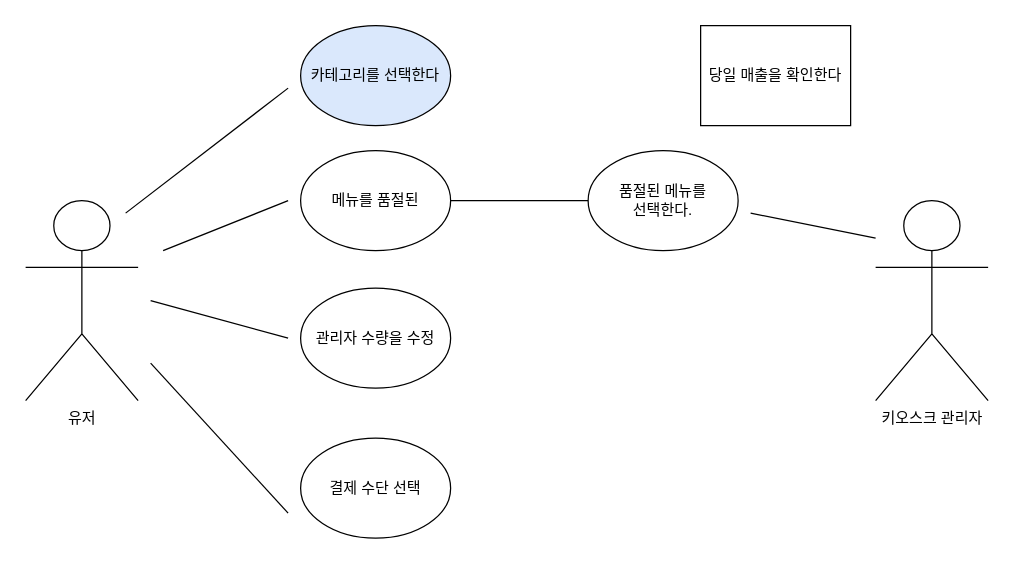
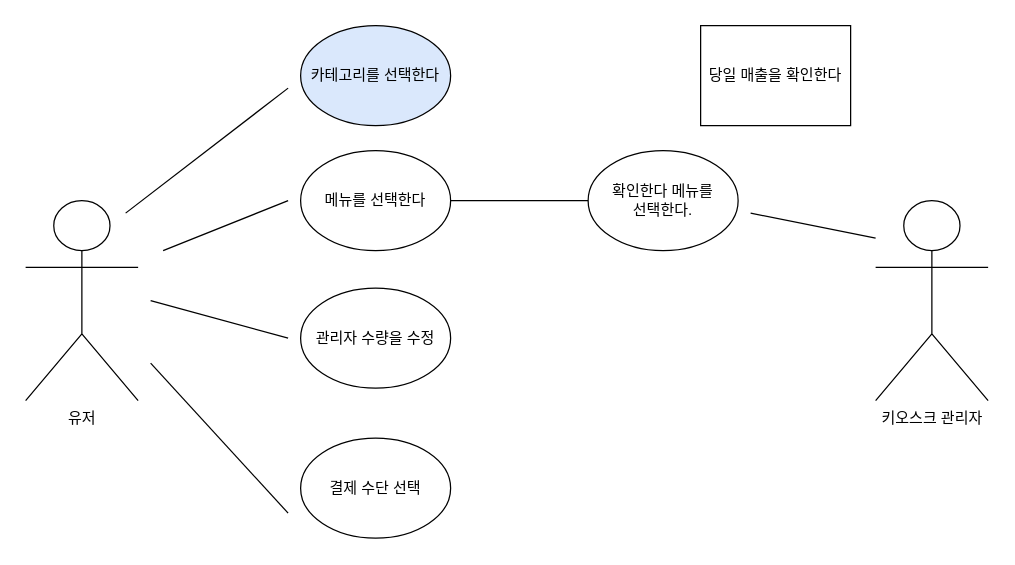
node "메뉴를 품절된": label "메뉴를 품절된" -> "메뉴를 선택한다"
node "품절된 메뉴를 선택한다.": label "품절된 메뉴를 선택한다." -> "확인한다 메뉴를 선택한다."
